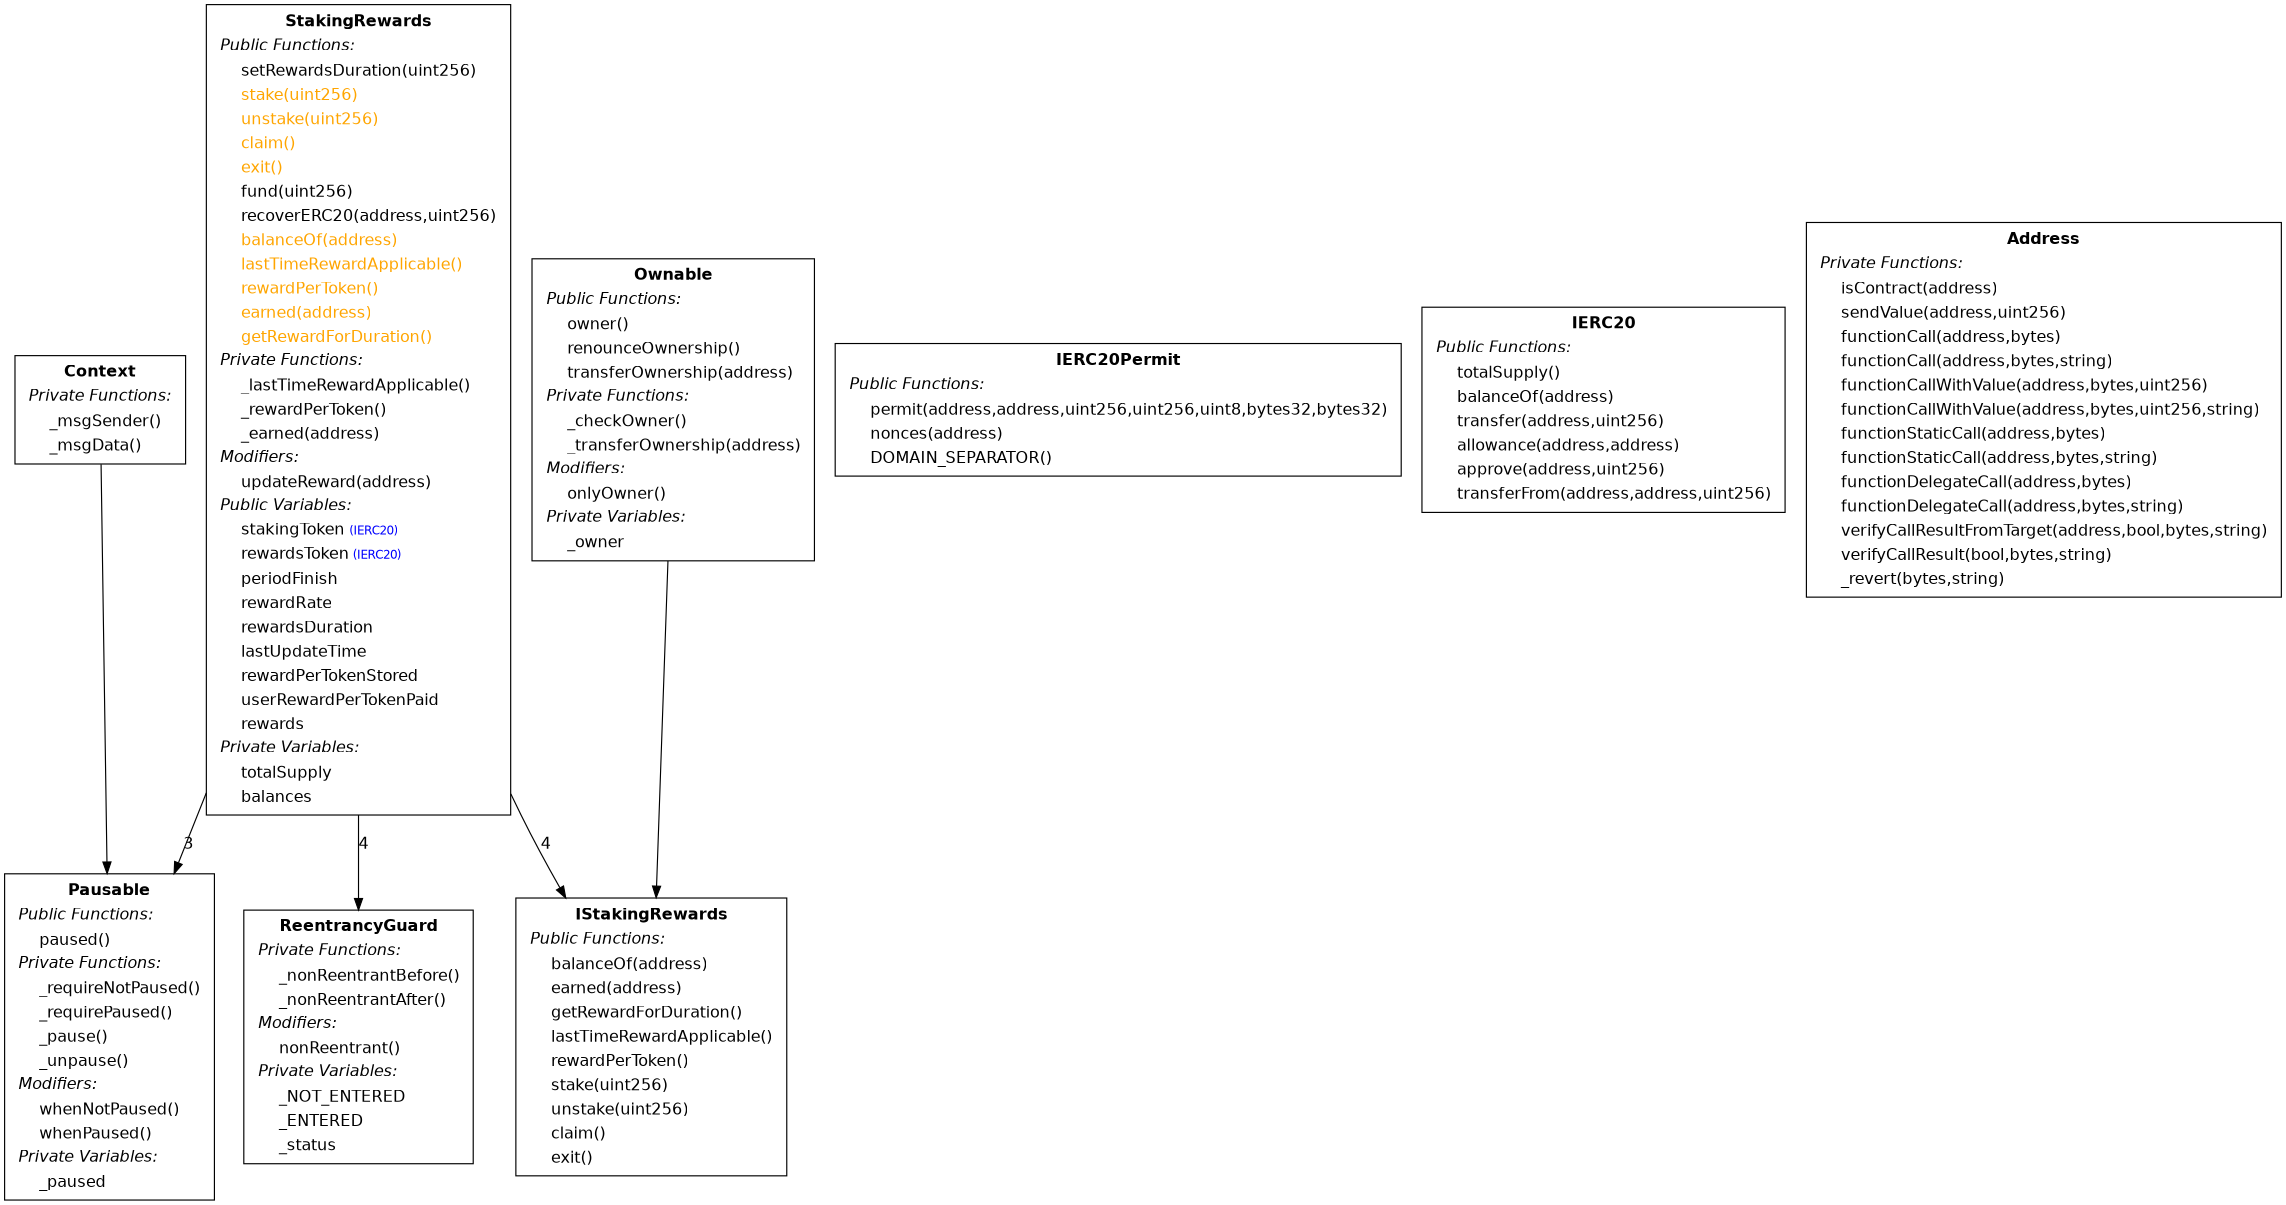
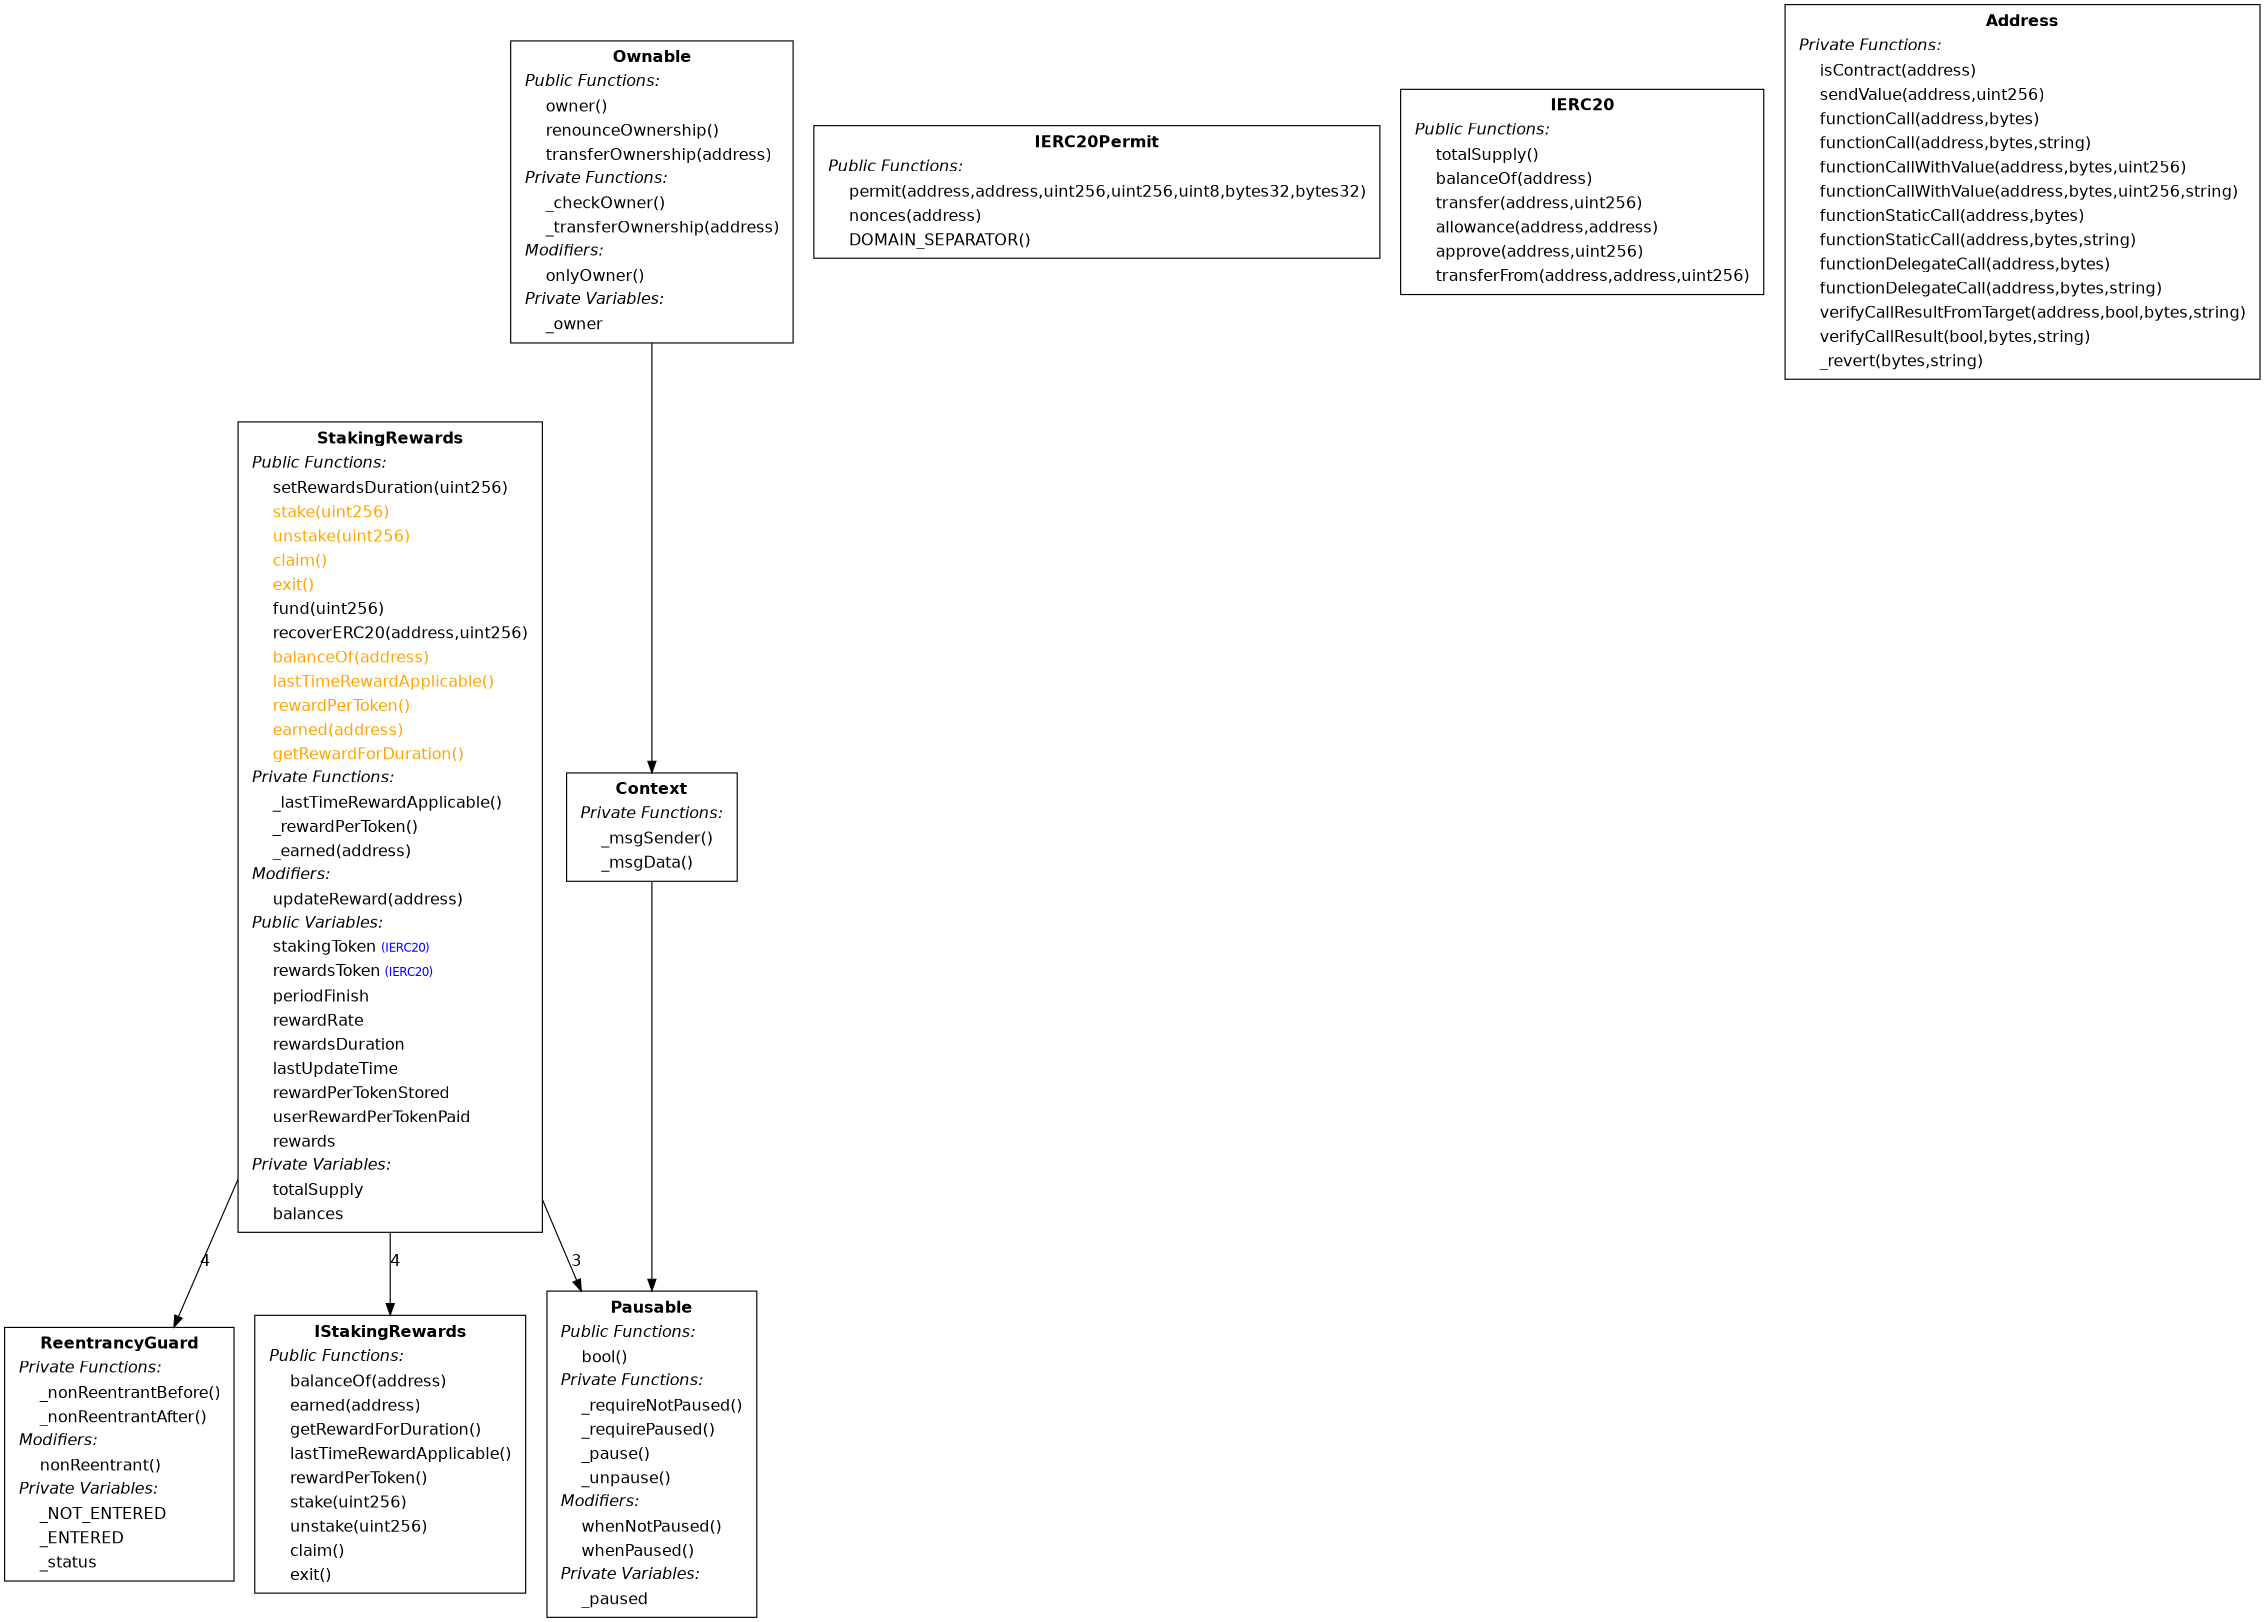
edge "Ownable" -> "IStakingRewards": now "Ownable" -> "Context"
node "Pausable": text "paused()" -> "bool()"
